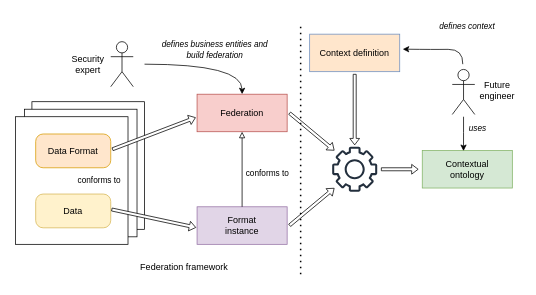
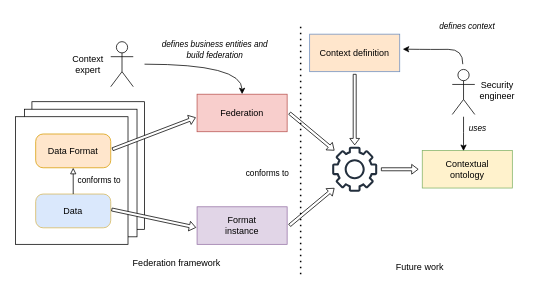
node "Security expert": label "Security expert" -> "Context expert"
node "Future engineer": label "Future engineer" -> "Security engineer"
node "Contextual ontology": fillcolor #d5e8d4 -> #fff2cc
edge "Format instance" -> "Federation": removed
edge "Data" -> "Data Format": added
node "Data": fillcolor #fff2cc -> #dae8fc
node "Federation framework": moved (184, 267) -> (177, 264)
node "Future work": added
